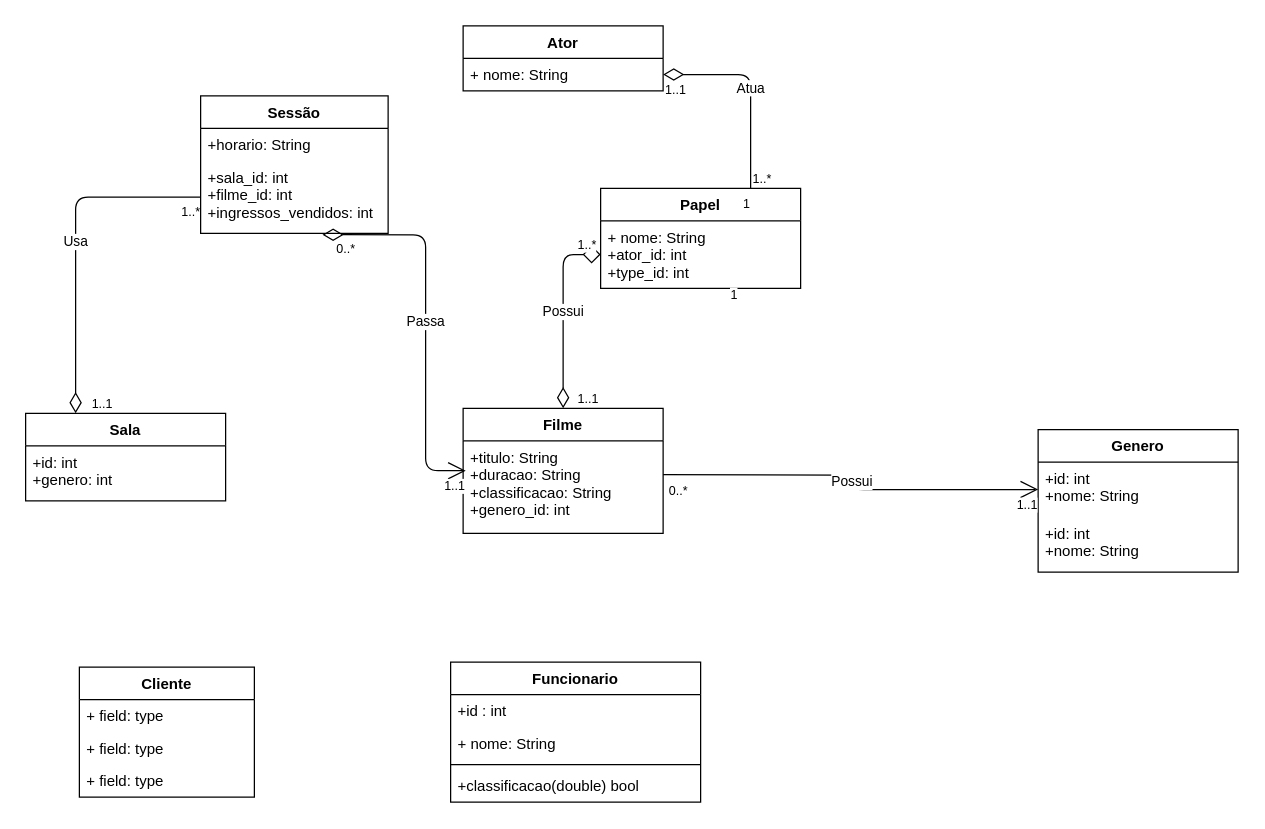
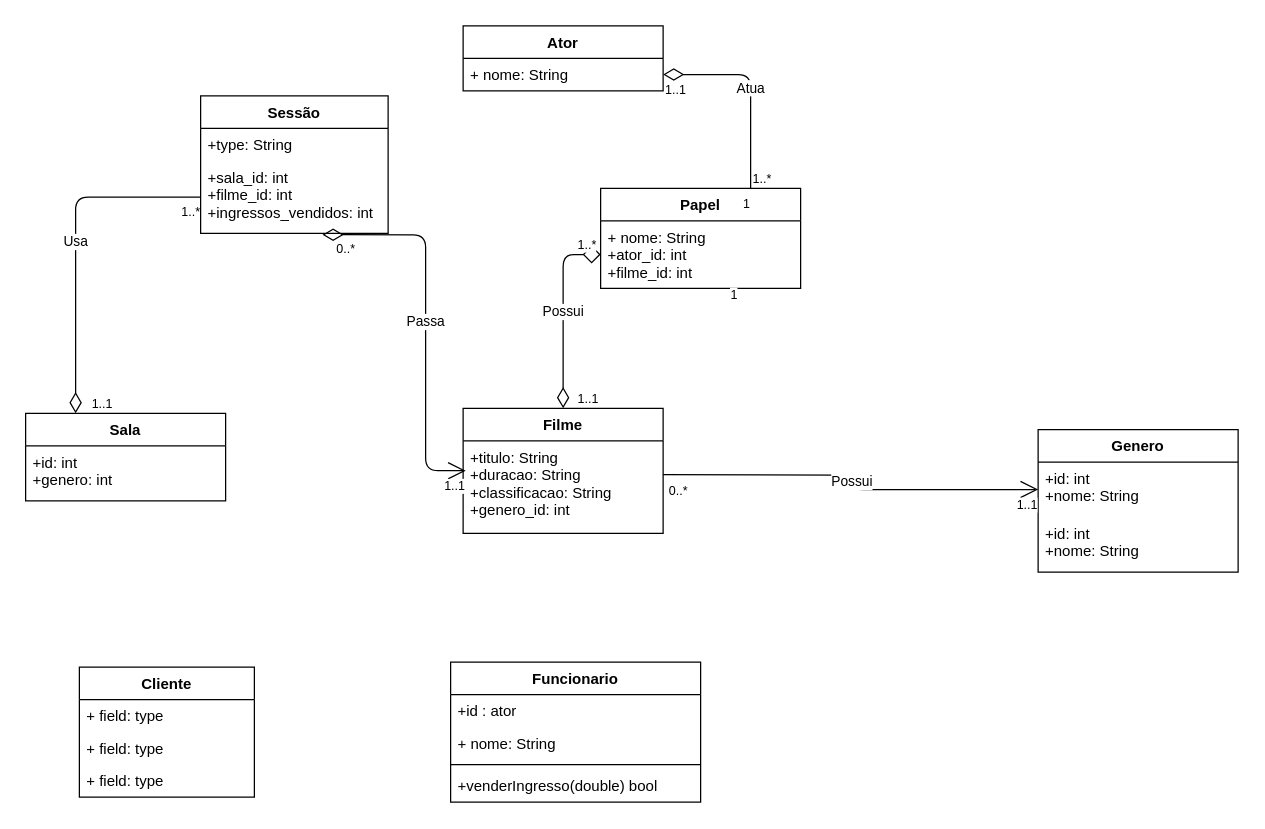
node "+horario: String": label "+horario: String" -> "+type: String"
node "+ nome: String +ator_id: int +type_id: int": label "+ nome: String +ator_id: int +type_id: int" -> "+ nome: String +ator_id: int +filme_id: int"
node "+id : int": label "+id : int" -> "+id : ator"
node "+classificacao(double) bool": label "+classificacao(double) bool" -> "+venderIngresso(double) bool"
